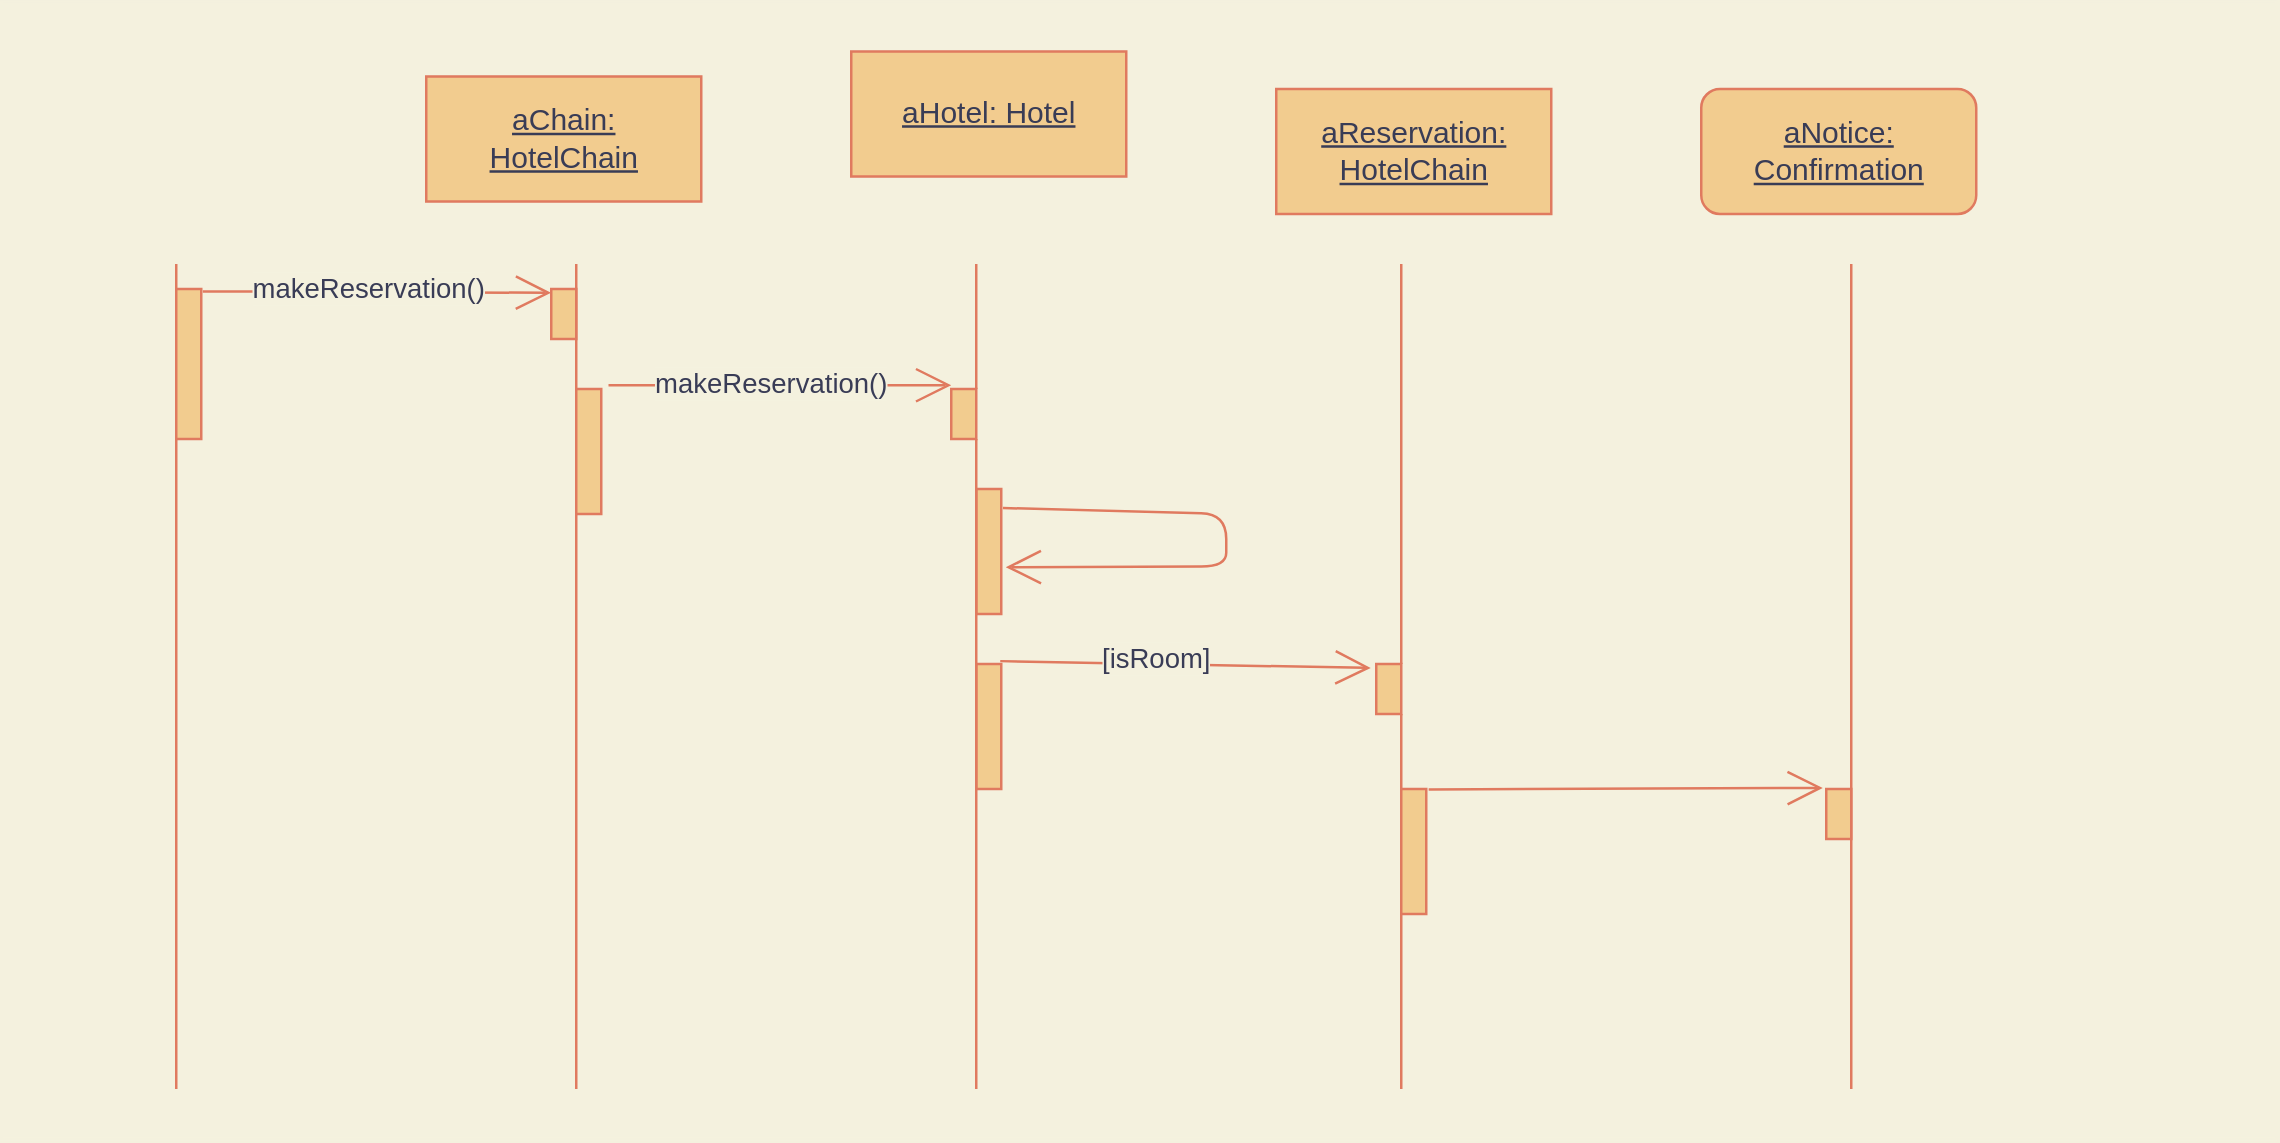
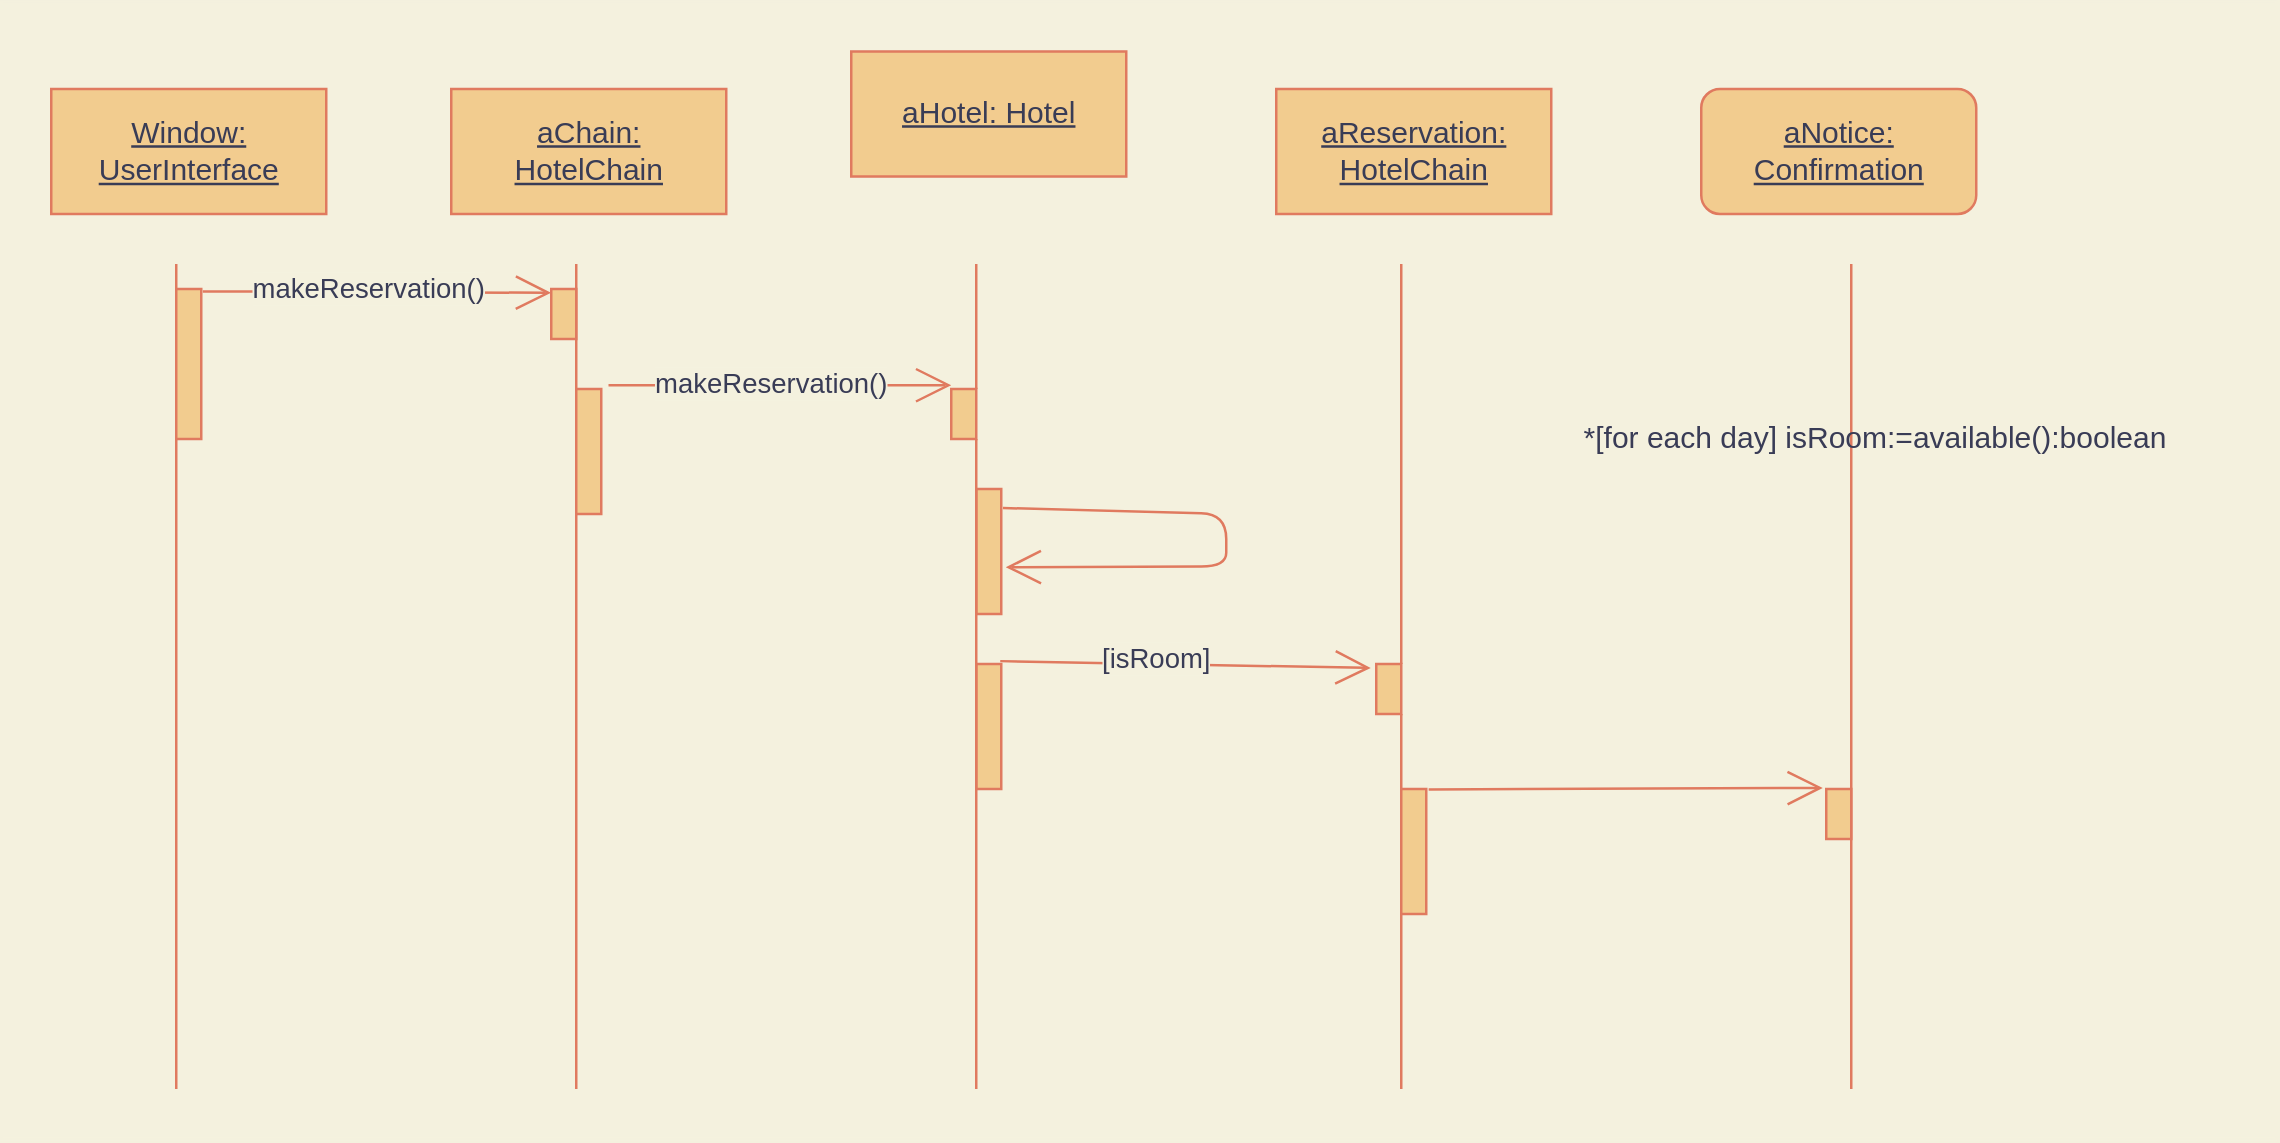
node "aChain: HotelChain": moved (564, 139) -> (589, 151)
node "Window: UserInterface": added
node "*[for each day] isRoom:=available():boolean": added
